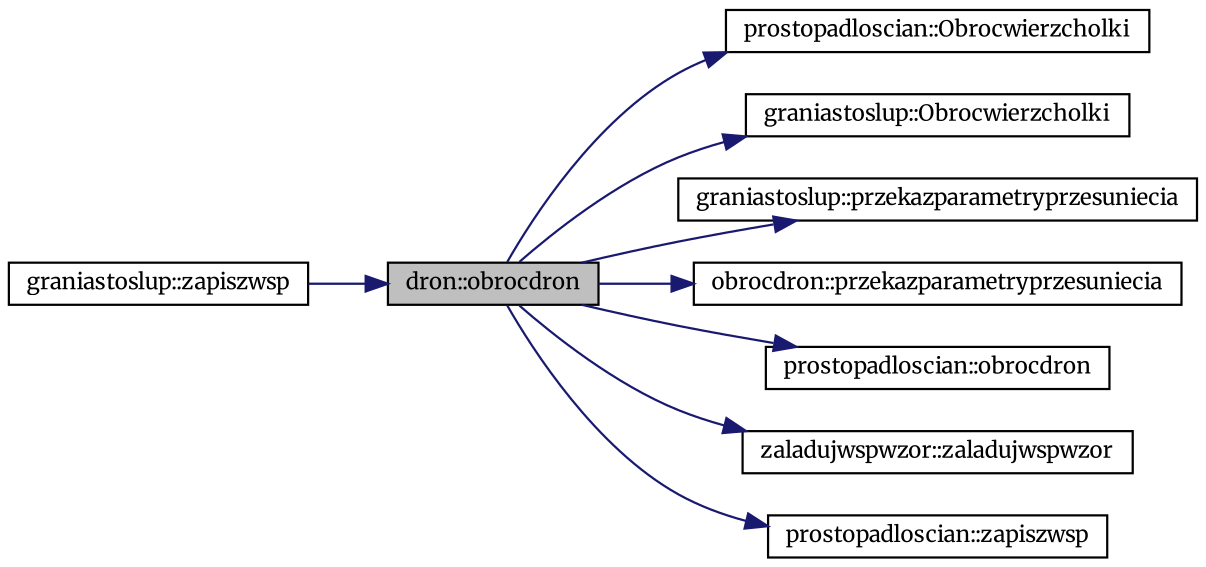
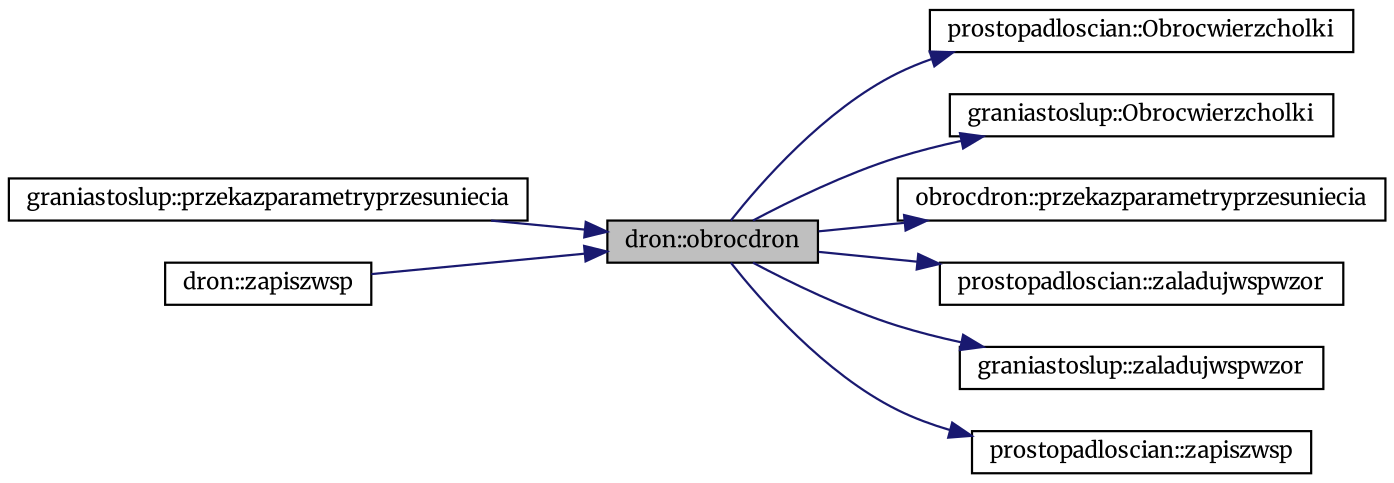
edge "dron::obrocdron" -> "graniastoslup::przekazparametryprzesuniecia": reversed
node "graniastoslup::zapiszwsp": label "graniastoslup::zapiszwsp" -> "dron::zapiszwsp"
node "prostopadloscian::obrocdron": label "prostopadloscian::obrocdron" -> "prostopadloscian::zaladujwspwzor"
node "zaladujwspwzor::zaladujwspwzor": label "zaladujwspwzor::zaladujwspwzor" -> "graniastoslup::zaladujwspwzor"
